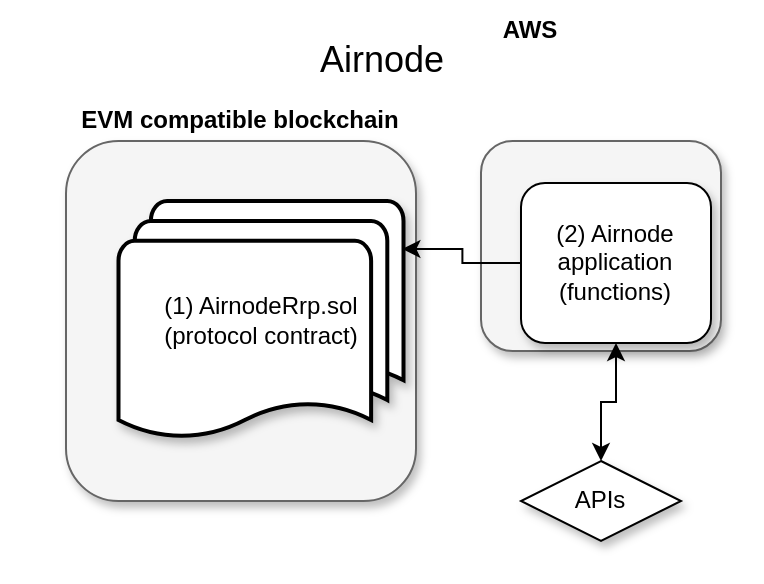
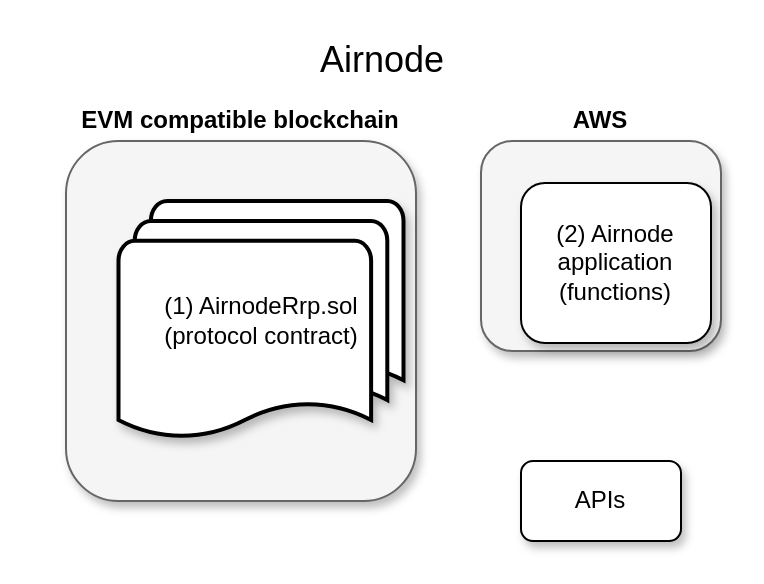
node "AWS": moved (531, 31) -> (601, 121)
edge "(2) Airnode application (functions)" -> "(1) AirnodeRrp.sol (protocol contract)": removed
edge "(2) Airnode application (functions)" -- "APIs": removed
node "APIs": shape diamond -> rounded rectangle
